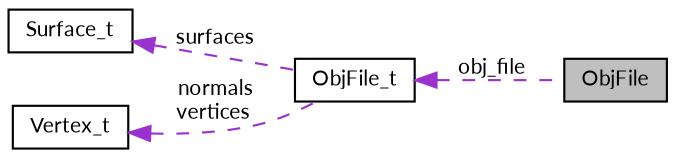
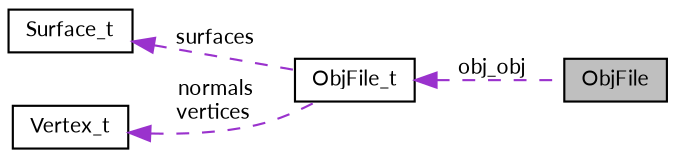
edge "ObjFile" -> "ObjFile_t": label " obj_file" -> " obj_obj"
